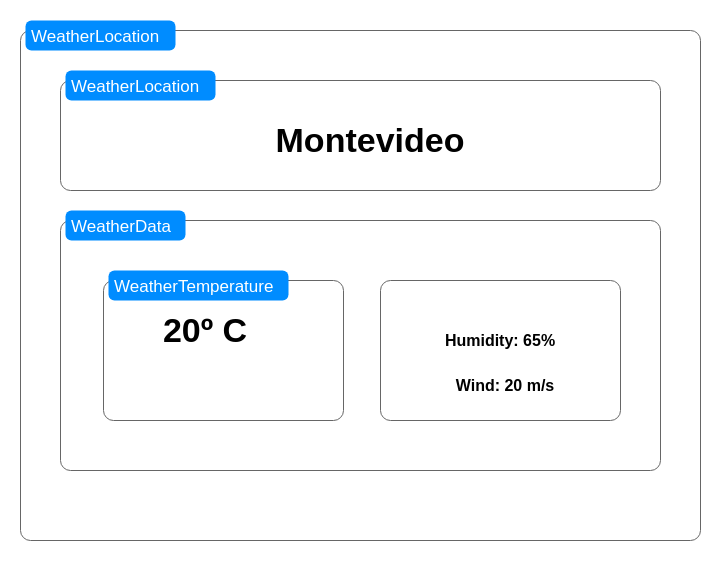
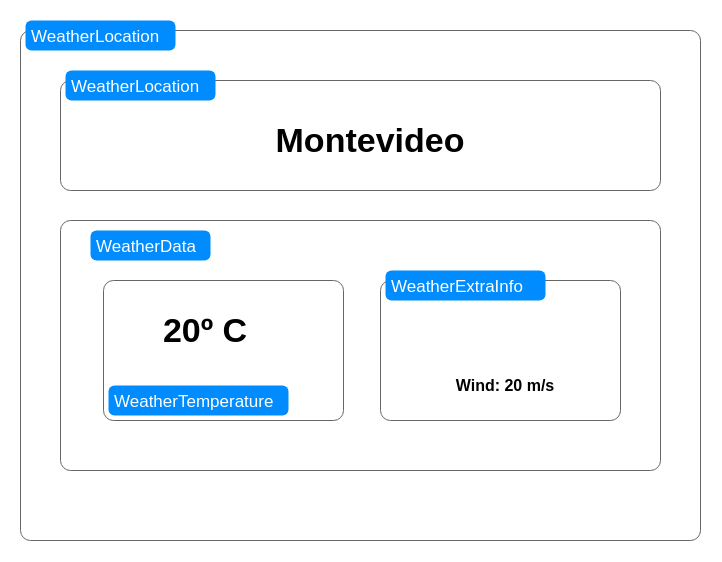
node "WeatherData": moved (126, 226) -> (151, 246)
node "WeatherTemperature": moved (199, 286) -> (199, 401)
node "WeatherExtraInfo": added
node "Humidity: 65%": removed
